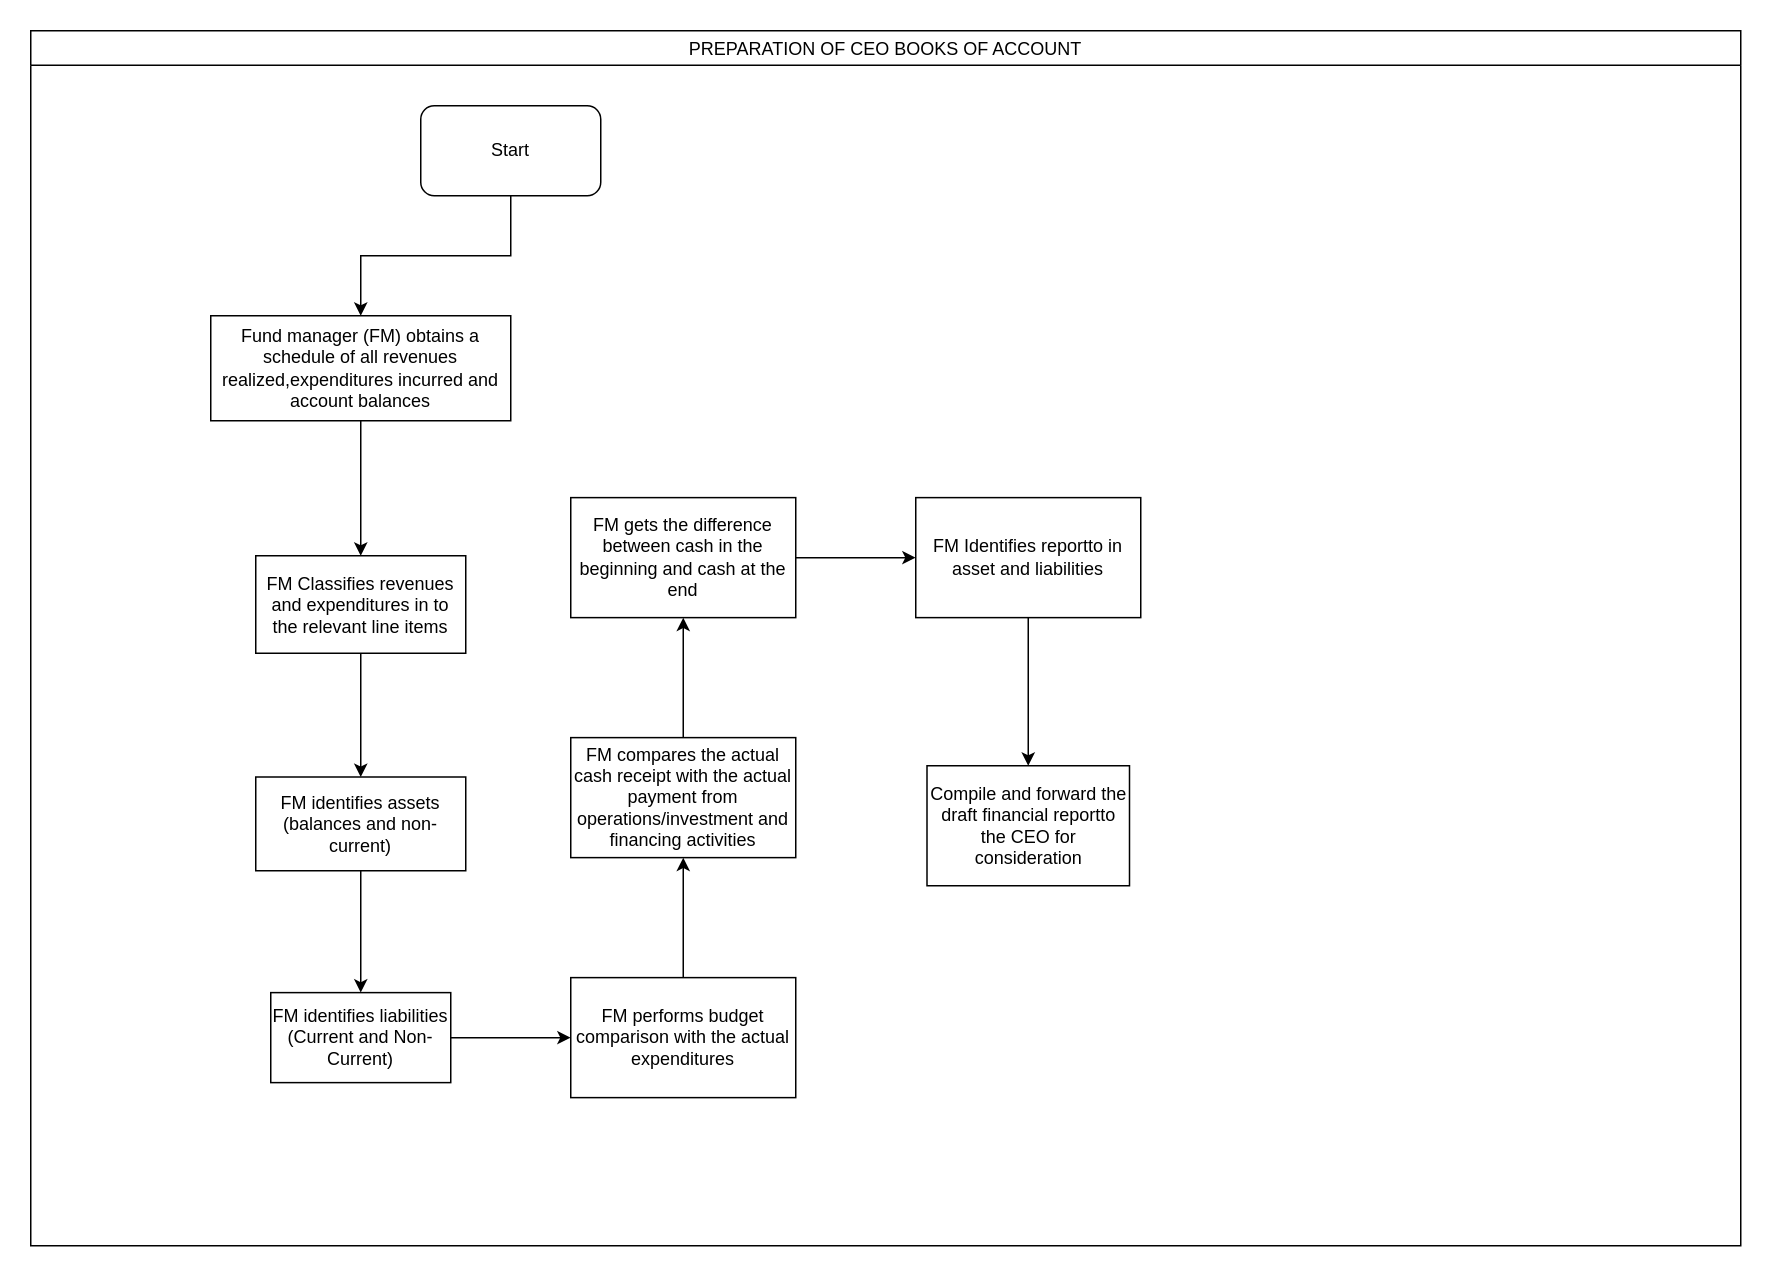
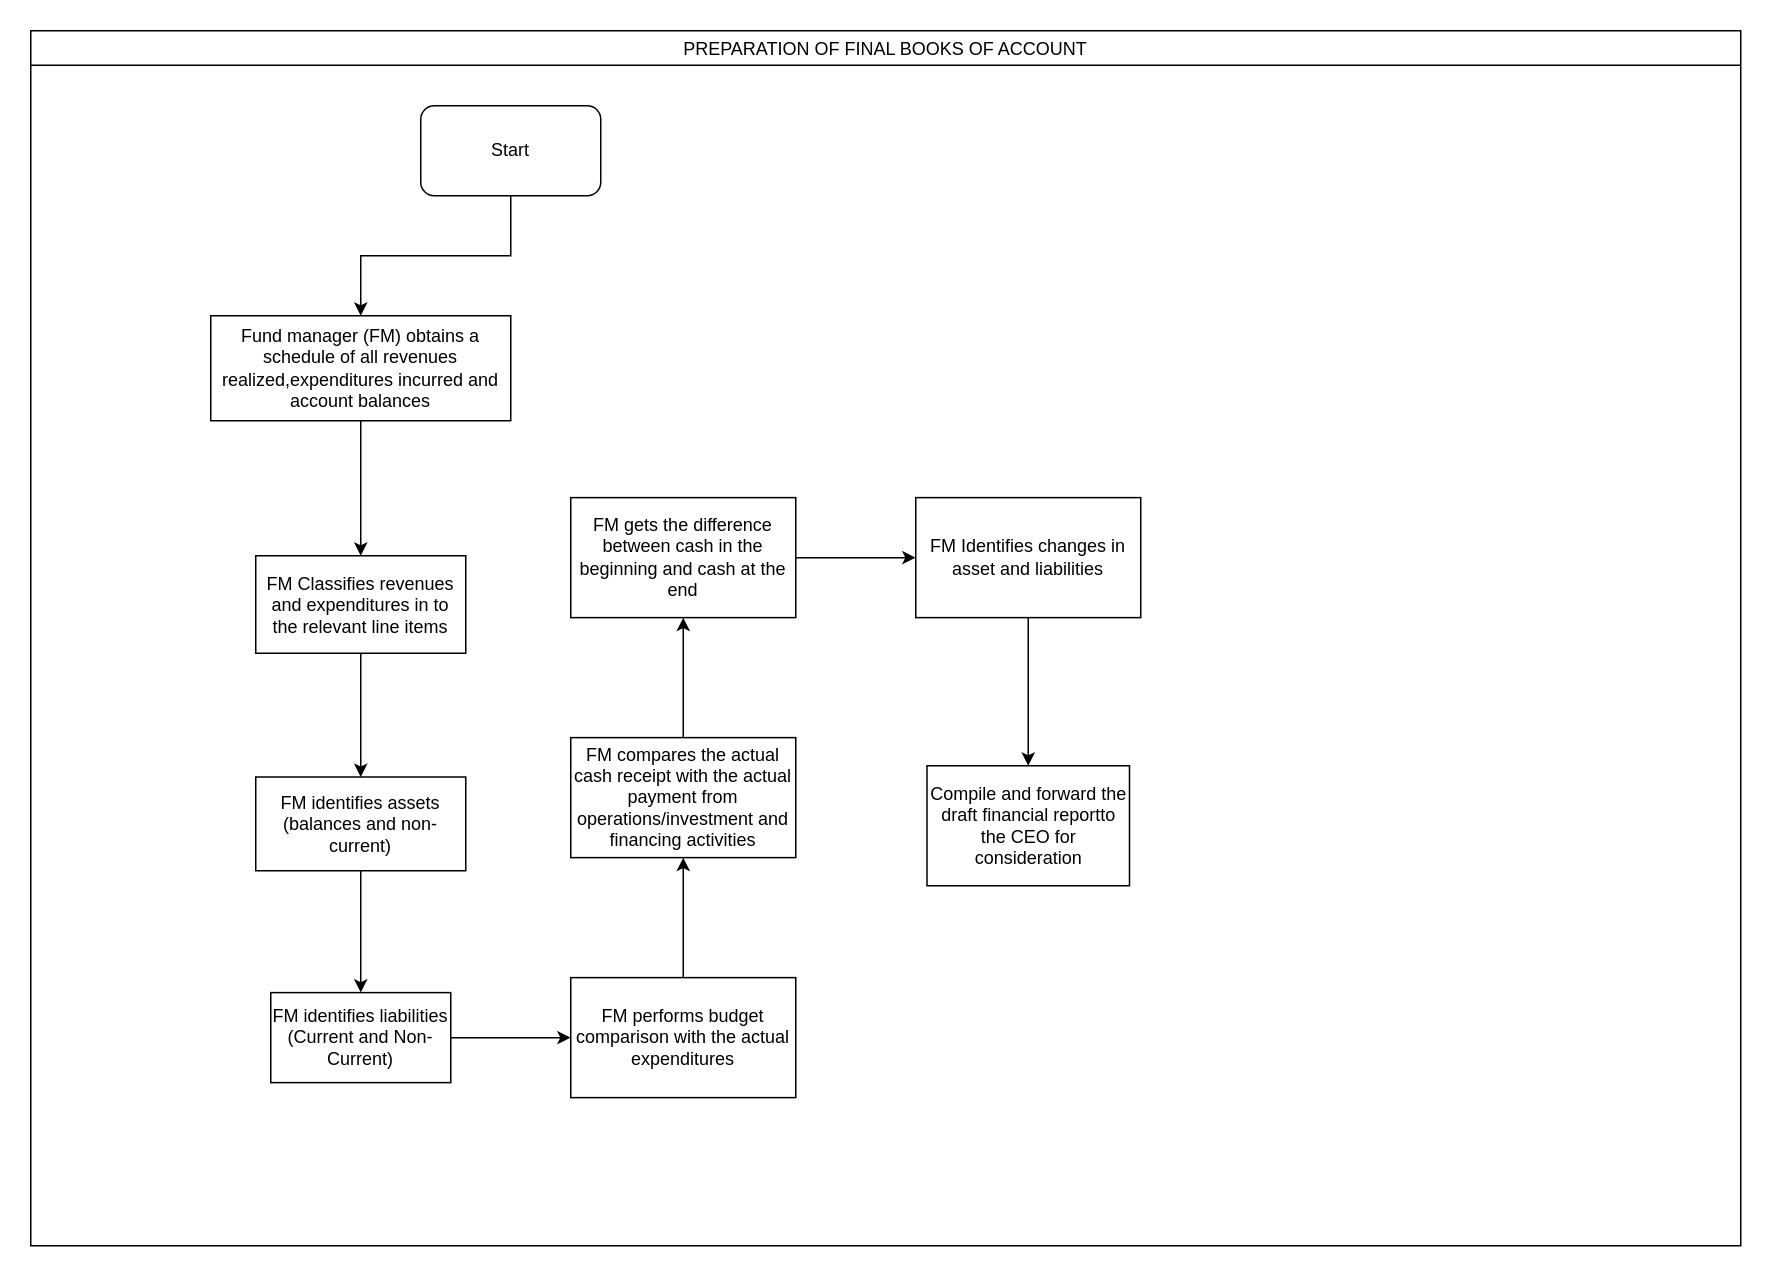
node "PREPARATION OF CEO BOOKS OF ACCOUNT": label "PREPARATION OF CEO BOOKS OF ACCOUNT" -> "PREPARATION OF FINAL BOOKS OF ACCOUNT"
node "FM Identifies reportto in asset and liabilities": label "FM Identifies reportto in asset and liabilities" -> "FM Identifies changes in asset and liabilities"
